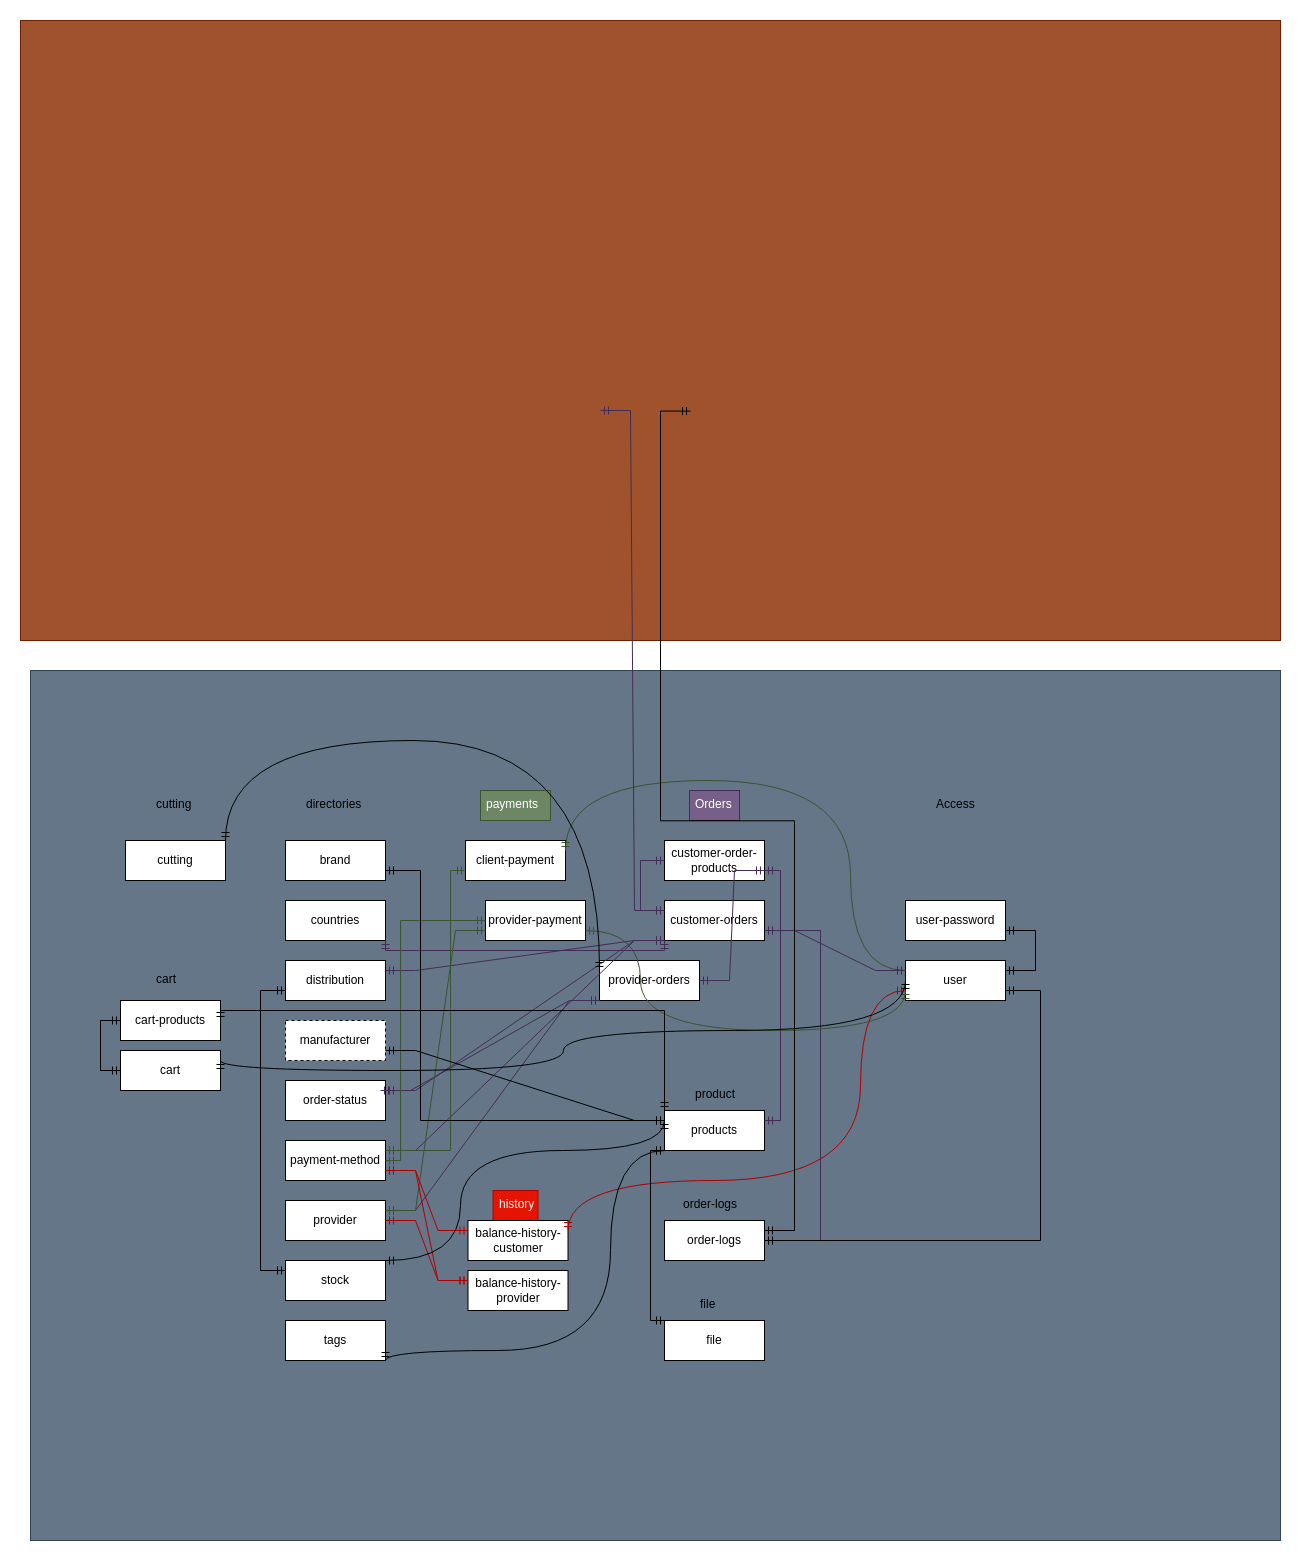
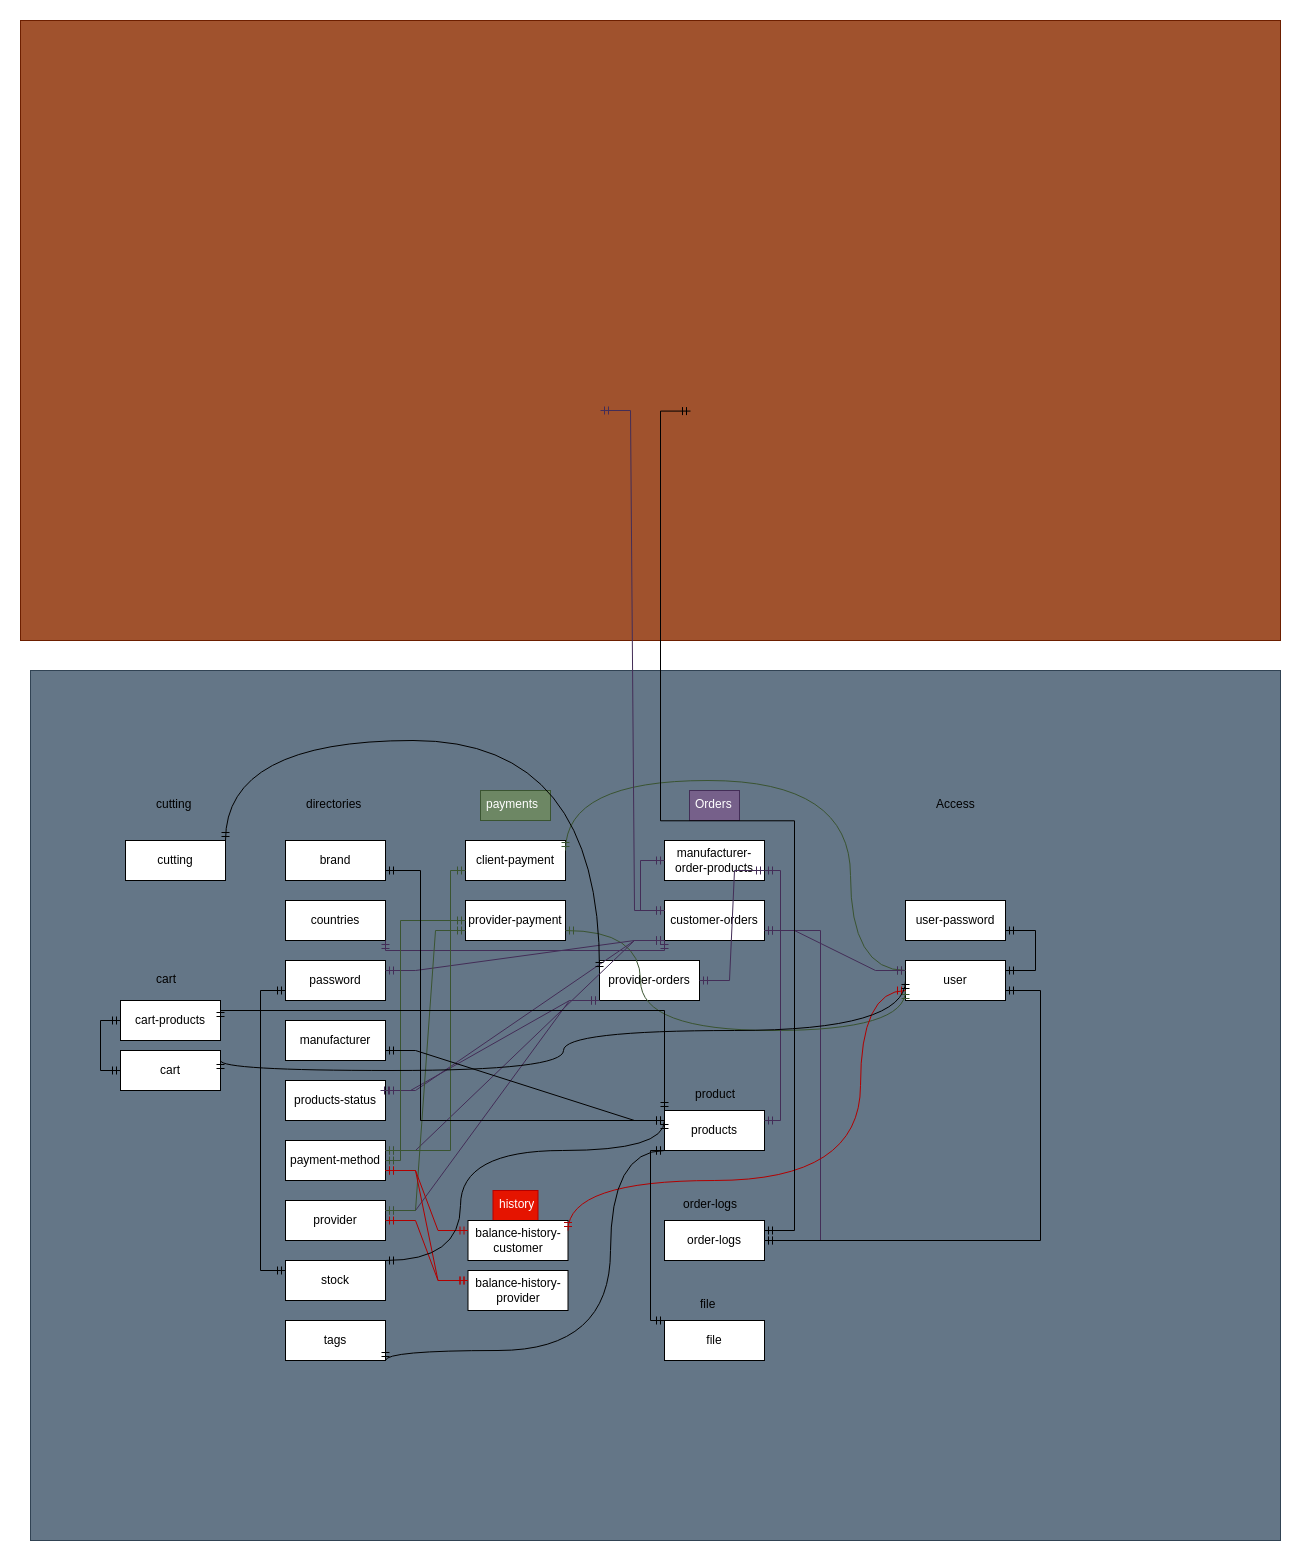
node "customer-order-products": label "customer-order-products" -> "manufacturer-order-products"
node "provider-payment": moved (536, 921) -> (516, 921)
node "distribution": label "distribution" -> "password"
node "manufacturer": style dashed -> solid
node "order-status": label "order-status" -> "products-status"
